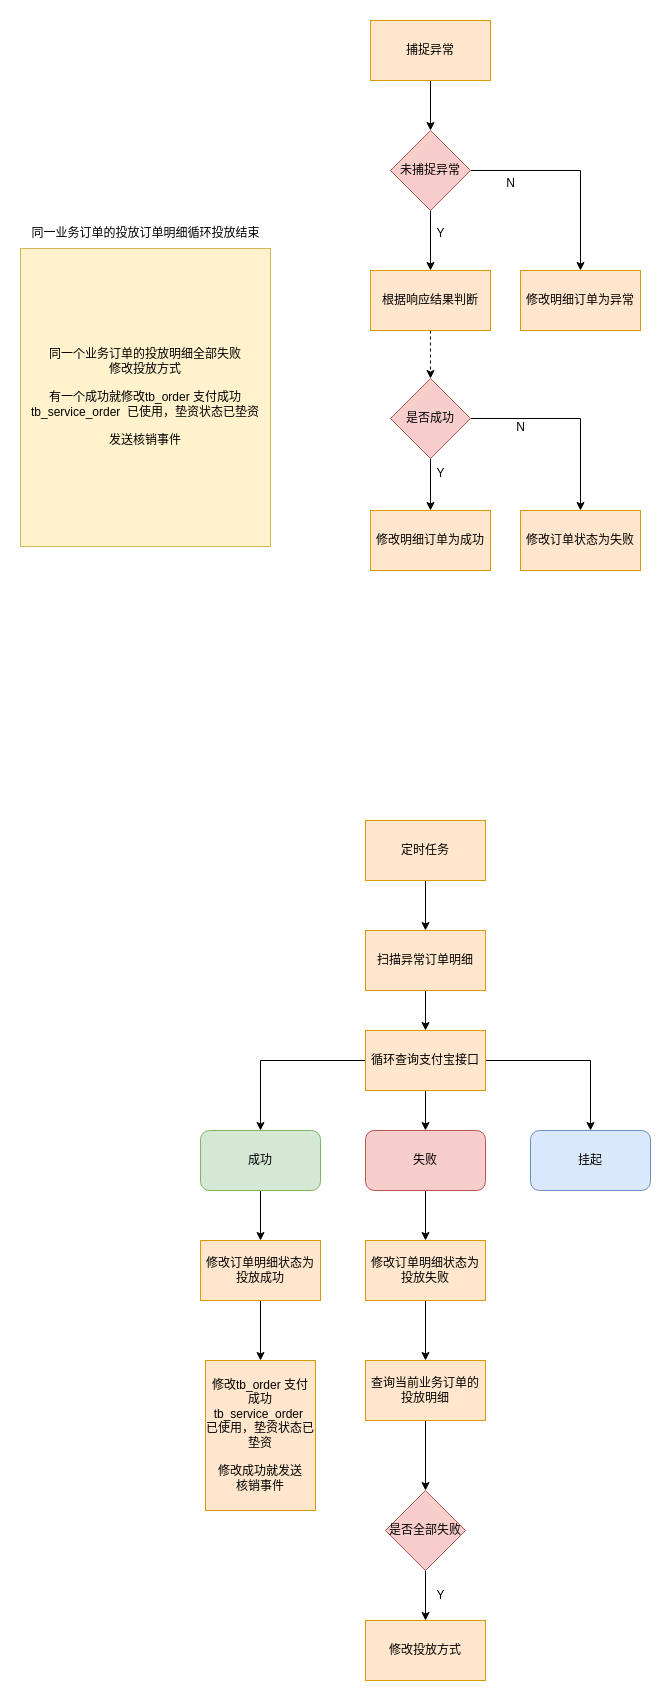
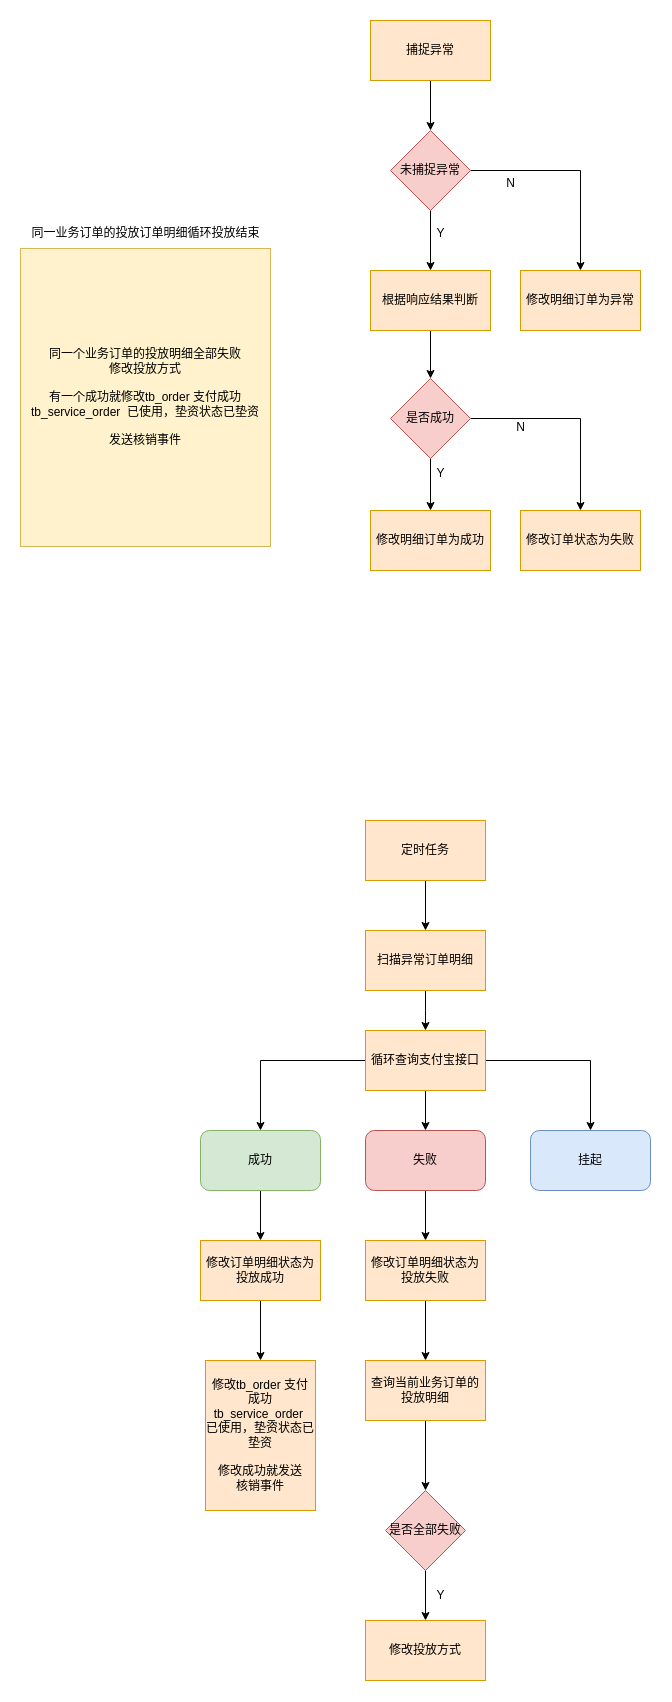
edge "根据响应结果判断" -> "是否成功": style dashed -> solid
